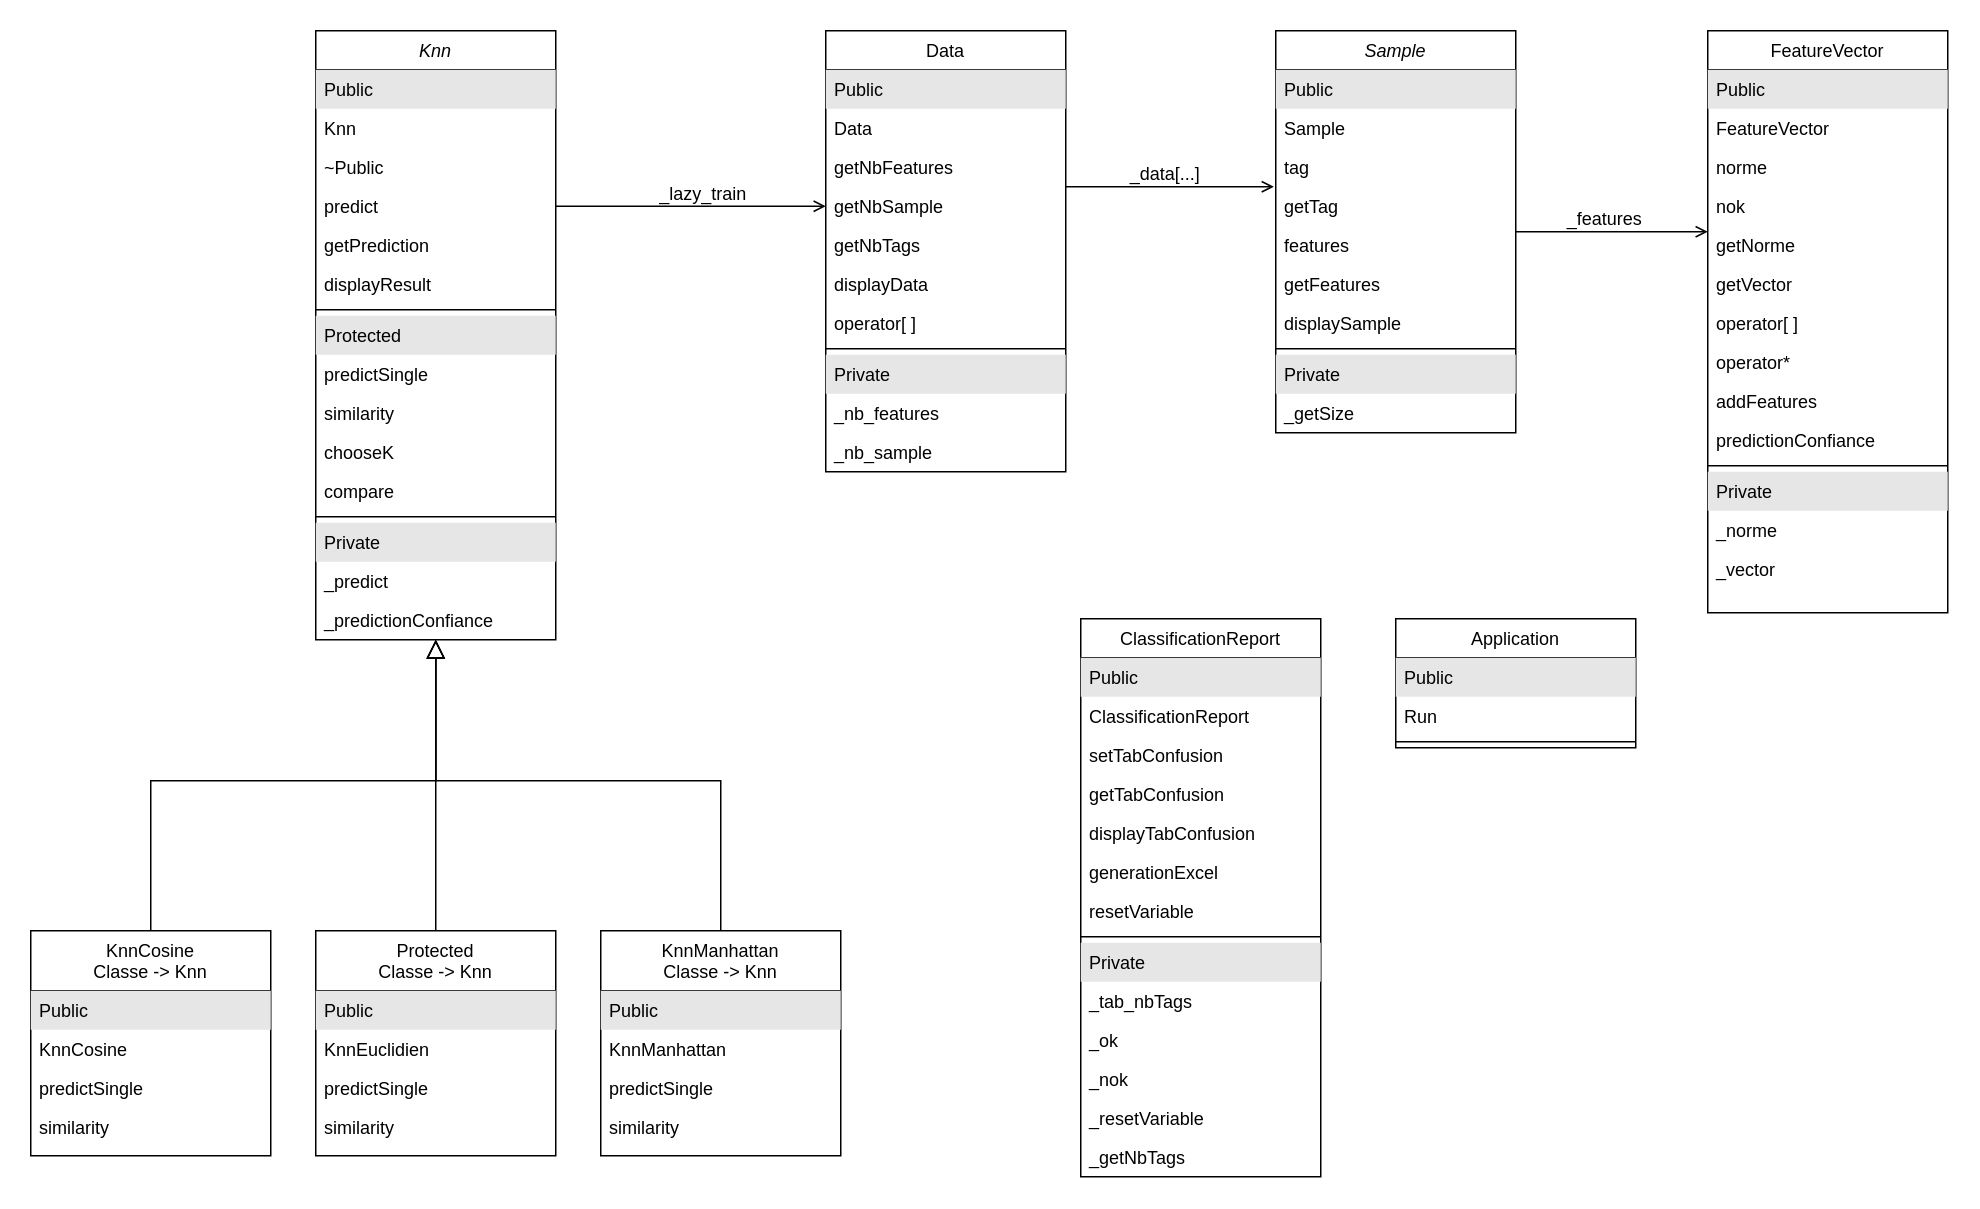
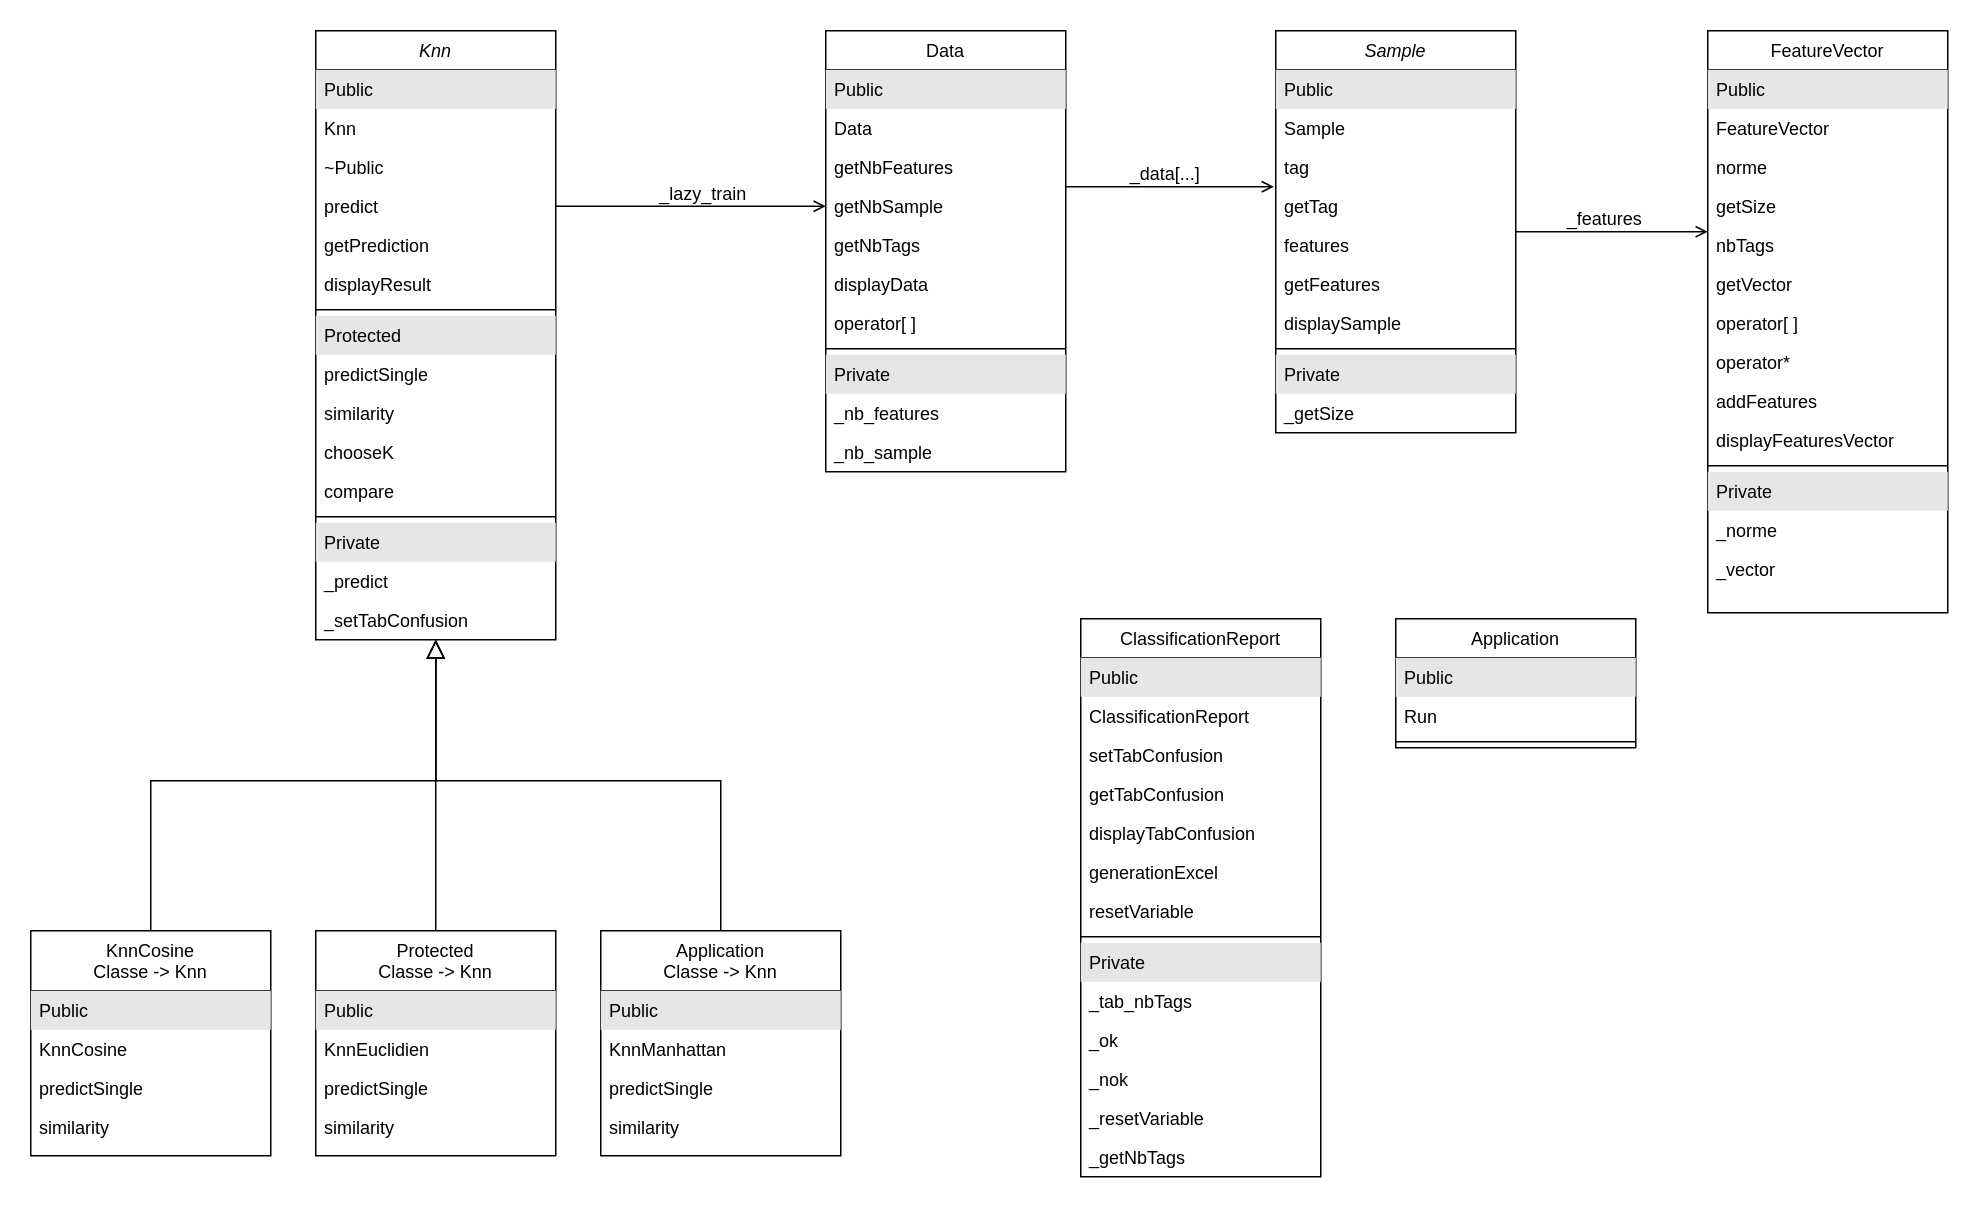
node "nok": label "nok" -> "getSize"
node "getNorme": label "getNorme" -> "nbTags"
node "predictionConfiance": label "predictionConfiance" -> "displayFeaturesVector"
node "_predictionConfiance": label "_predictionConfiance" -> "_setTabConfusion"
node "KnnManhattan Classe -> Knn": label "KnnManhattan Classe -> Knn" -> "Application Classe -> Knn"
